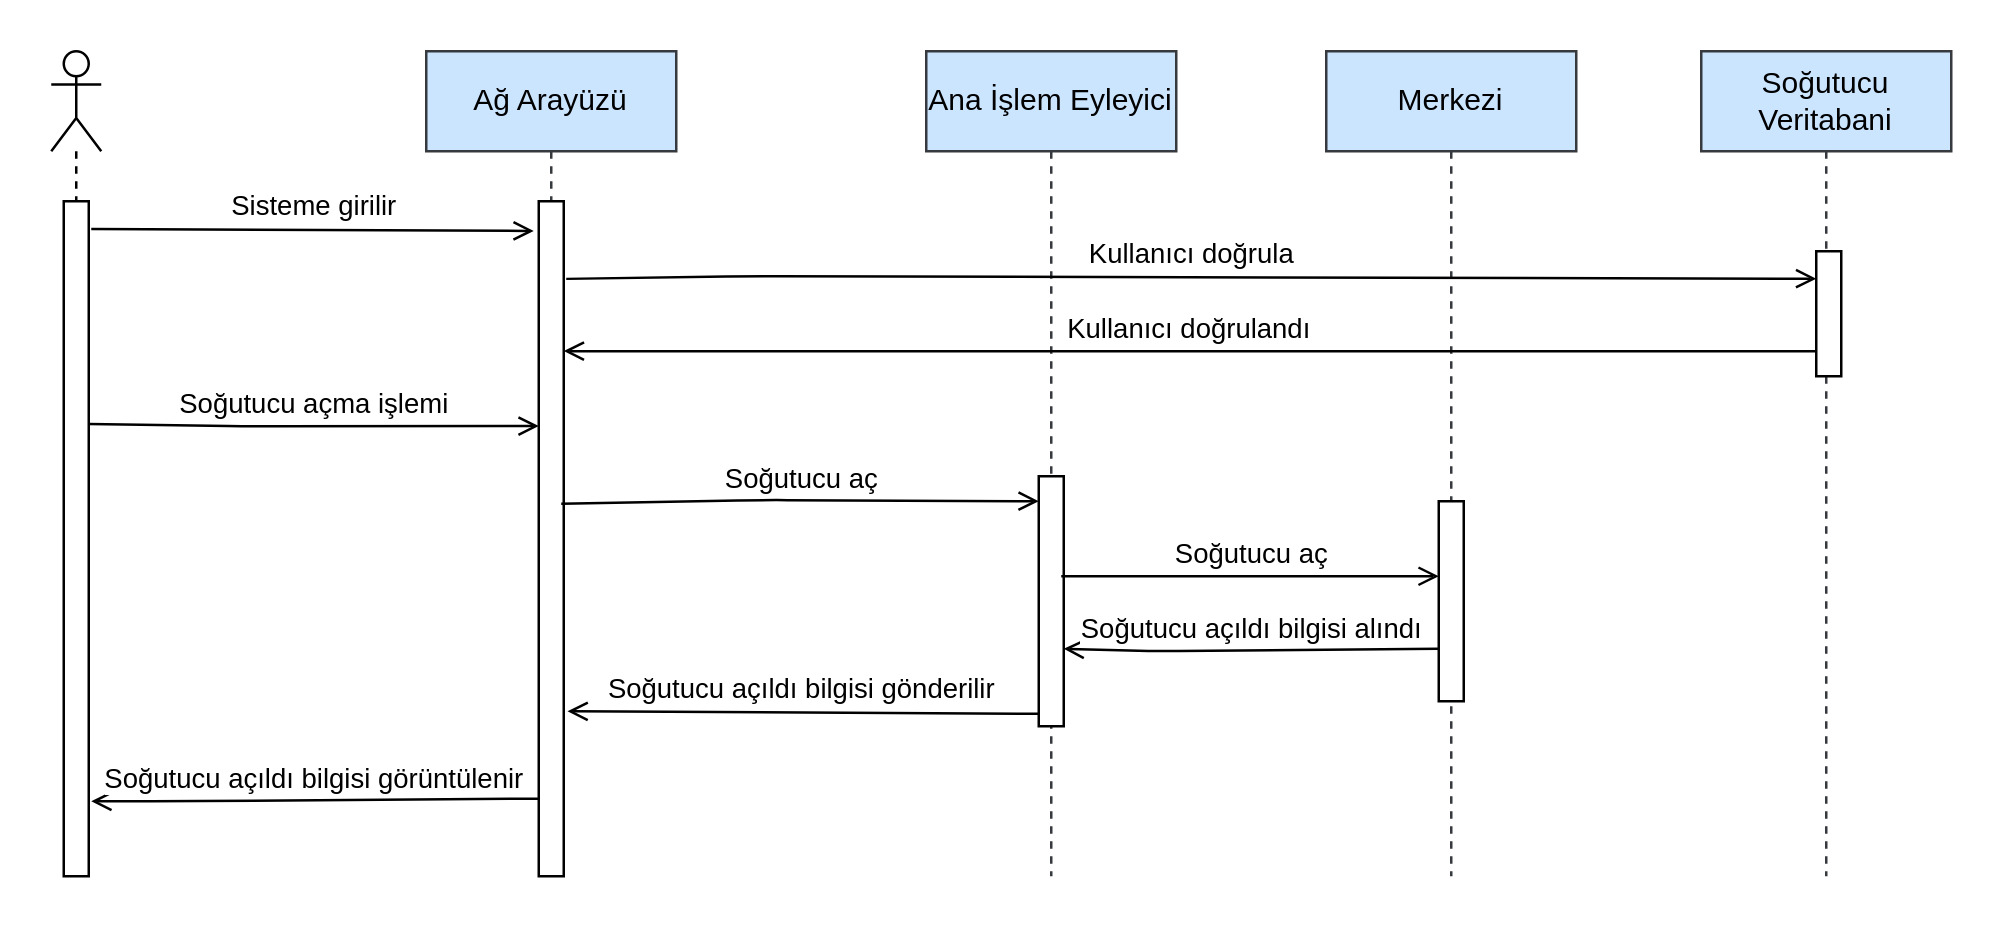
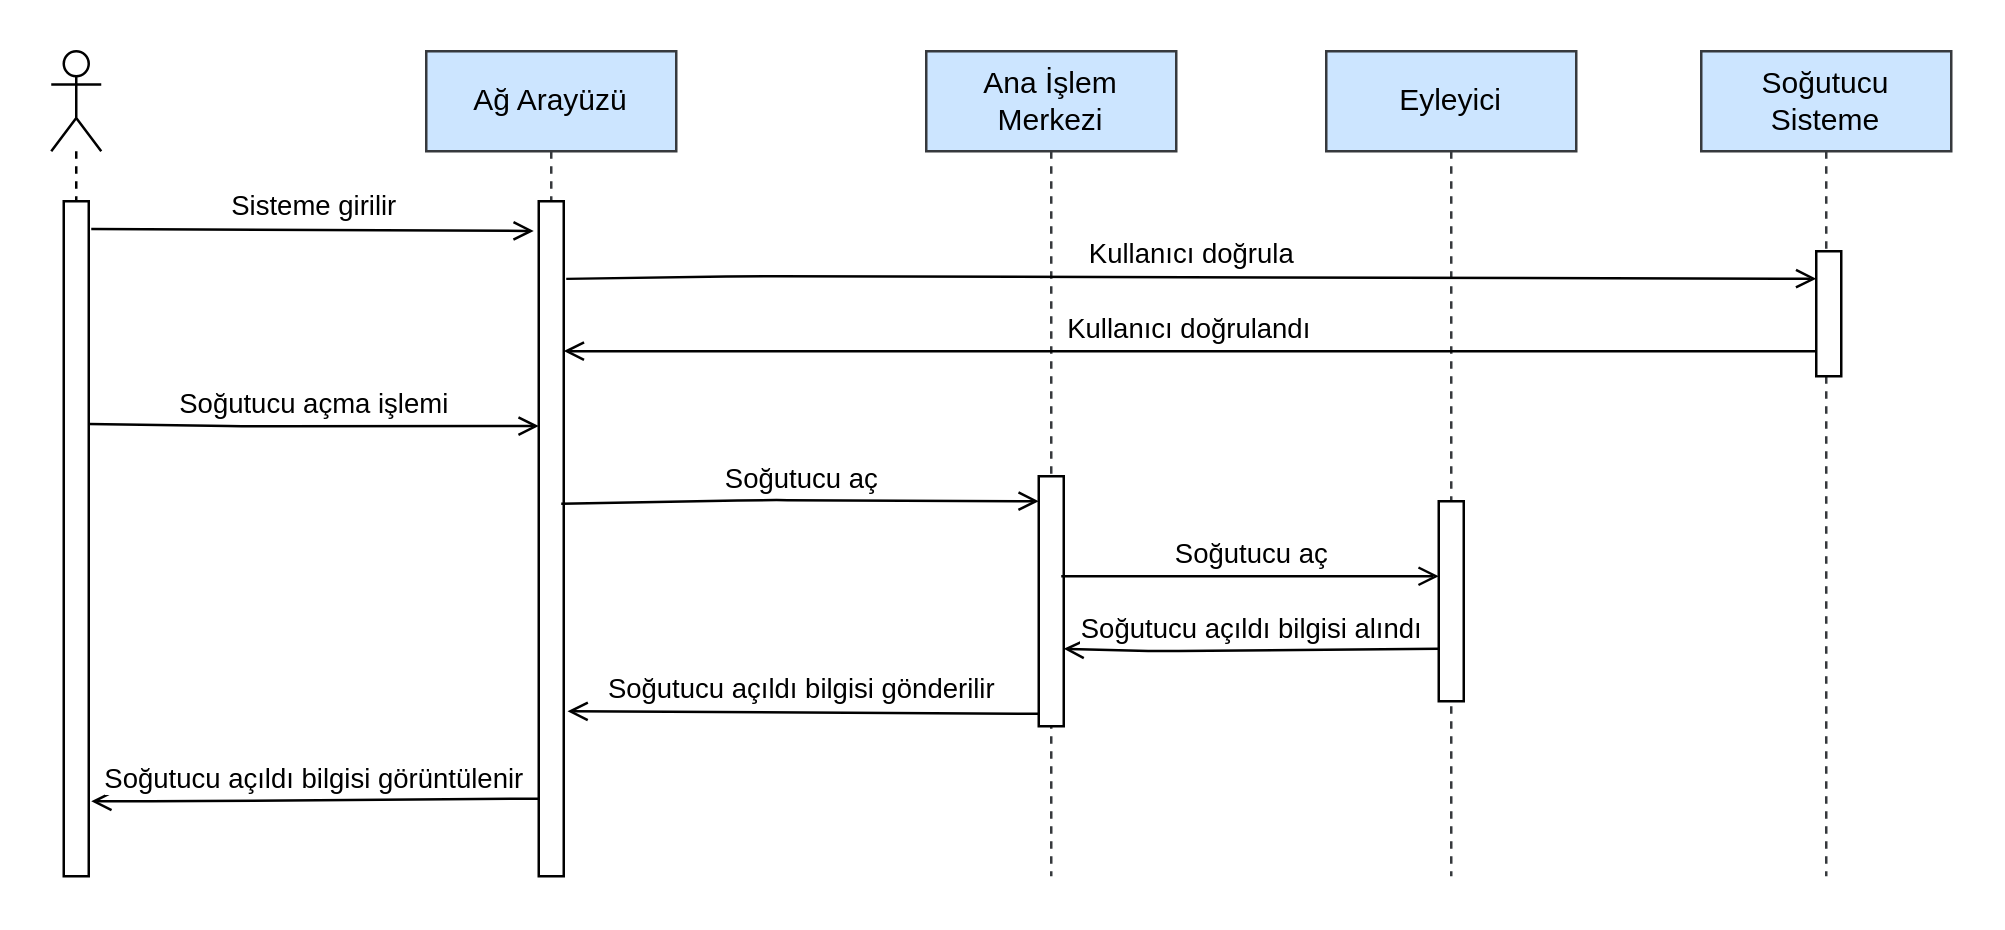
node "Ana İşlem Eyleyici": label "Ana İşlem Eyleyici" -> "Ana İşlem Merkezi"
node "Merkezi": label "Merkezi" -> "Eyleyici"
node "Soğutucu Veritabani": label "Soğutucu Veritabani" -> "Soğutucu Sisteme"
